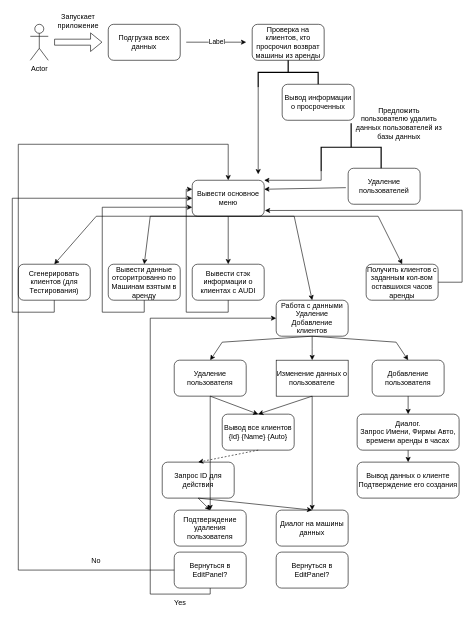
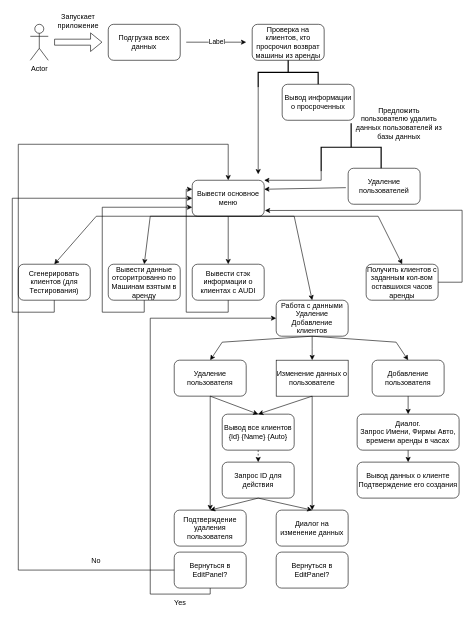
node "Запрос ID для действия": moved (198, 480) -> (258, 480)
node "Диалог на машины данных": label "Диалог на машины данных" -> "Диалог на изменение данных"
